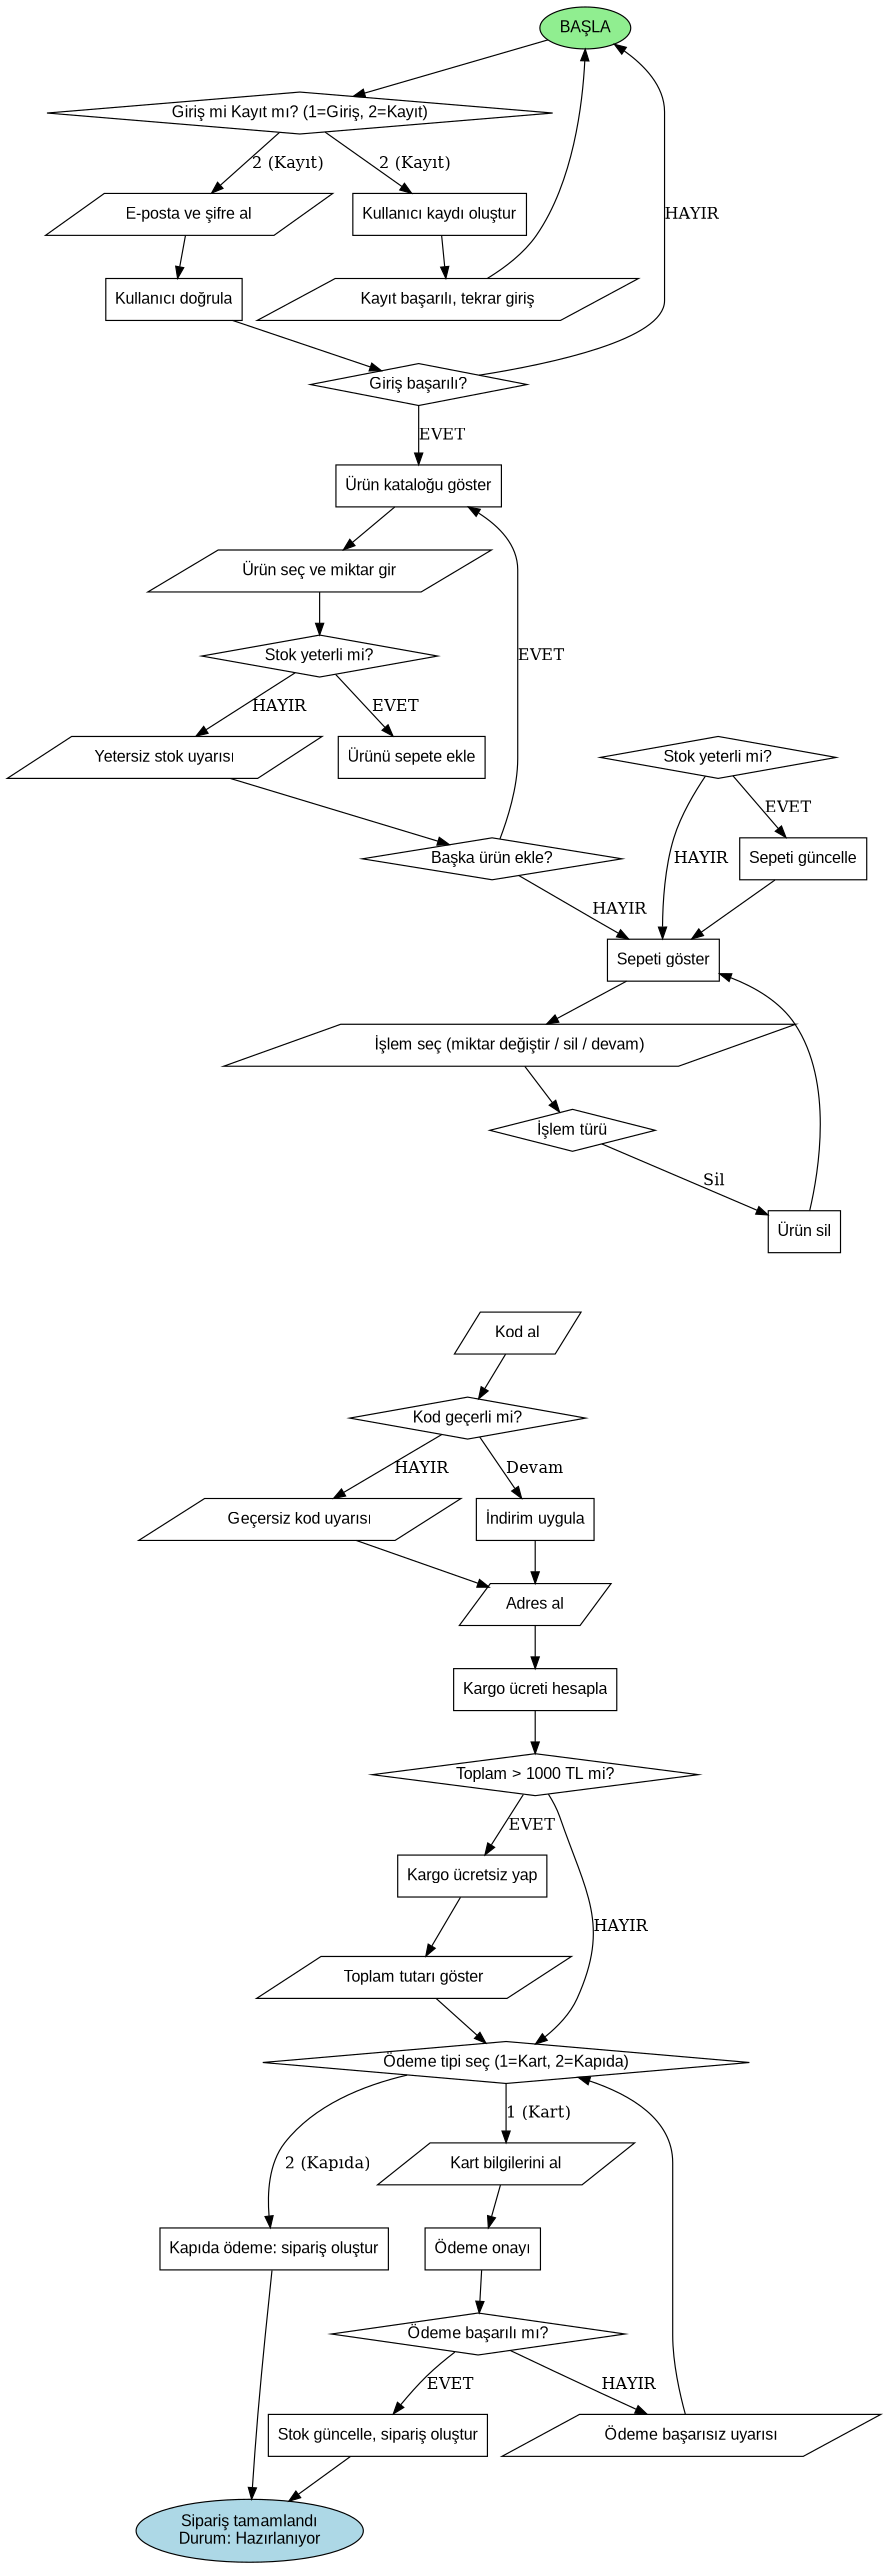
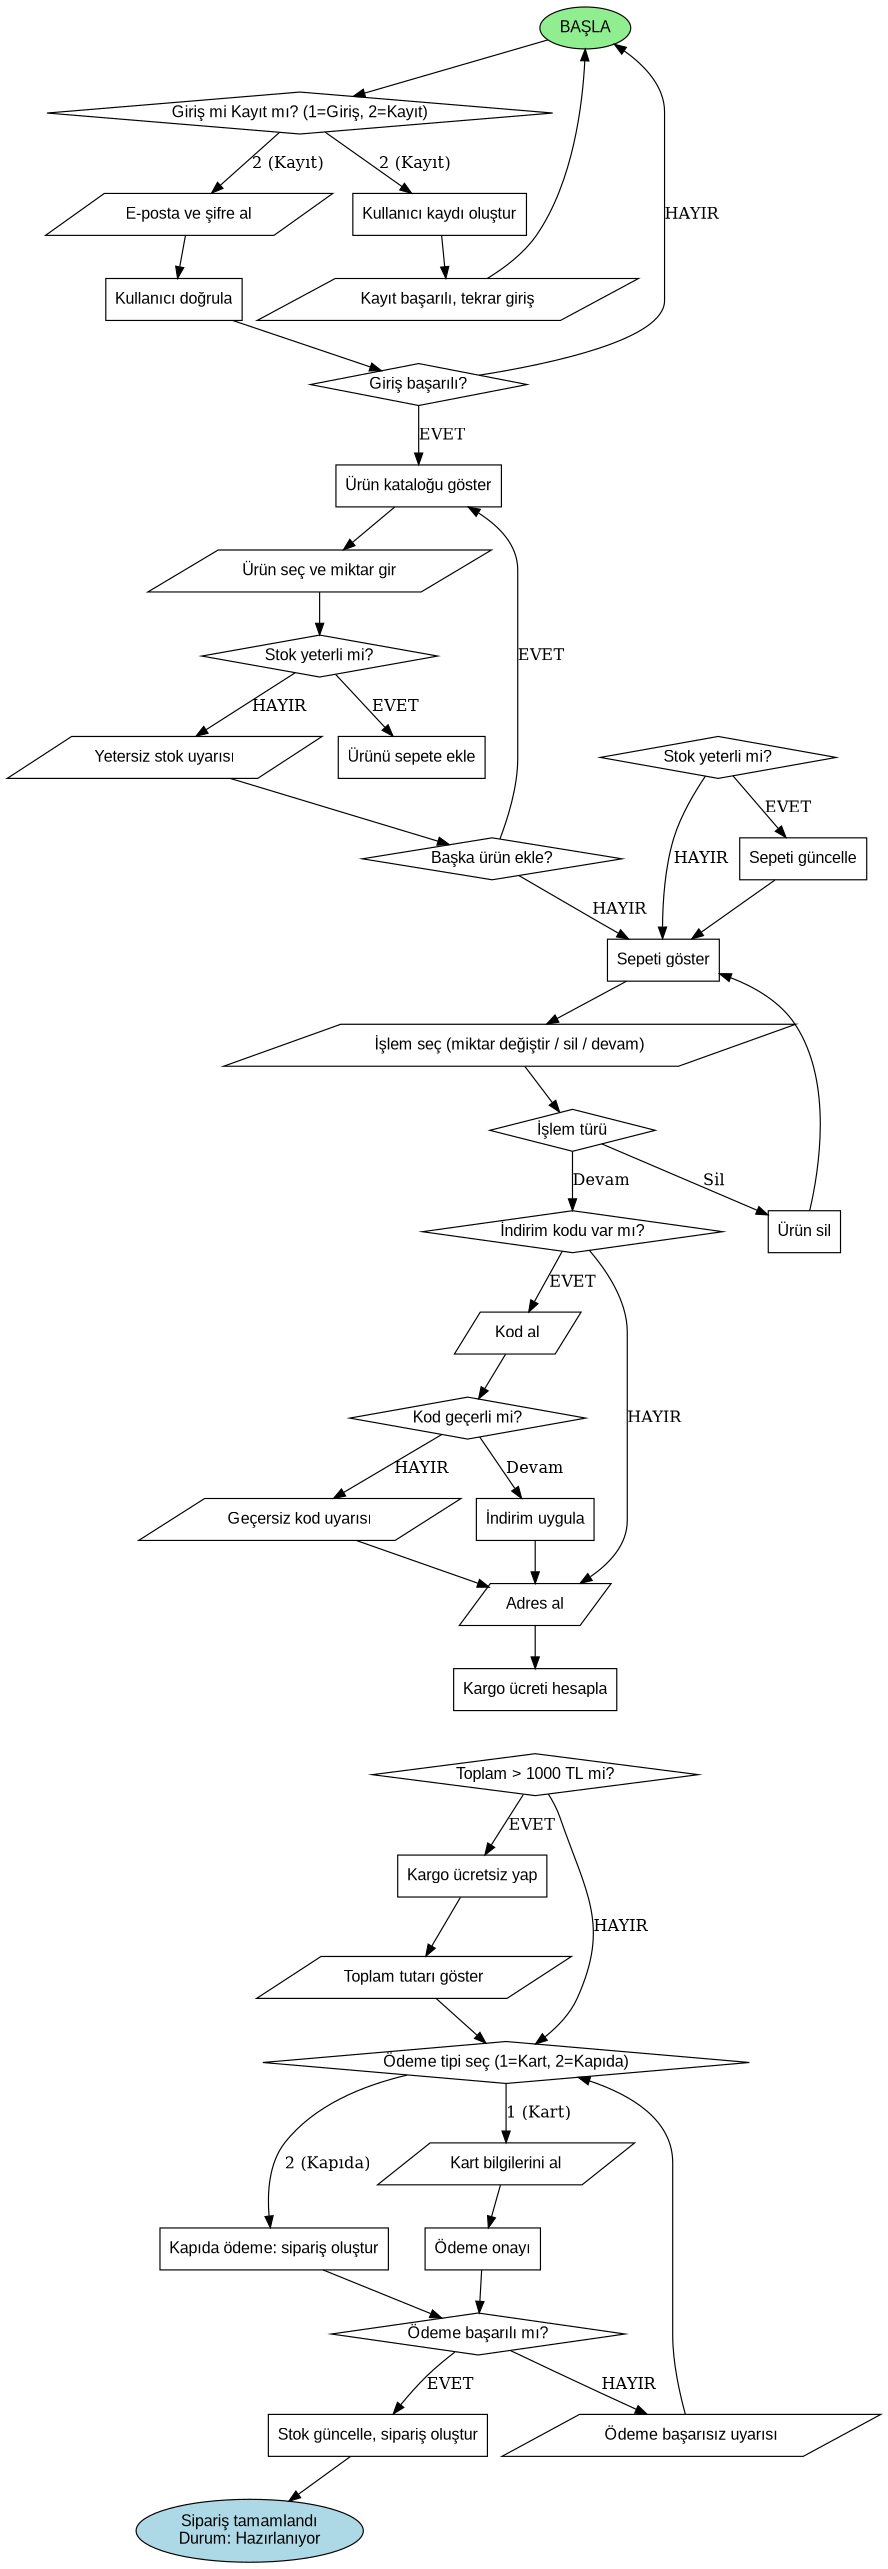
node "İndirim kodu var mı?": added
edge "Kargo ücreti hesapla" -> "Toplam > 1000 TL mi?": removed
edge "Kapıda ödeme: sipariş oluştur" -> "Sipariş tamamlandı Durum: Hazırlanıyor": now "Kapıda ödeme: sipariş oluştur" -> "Ödeme başarılı mı?"
